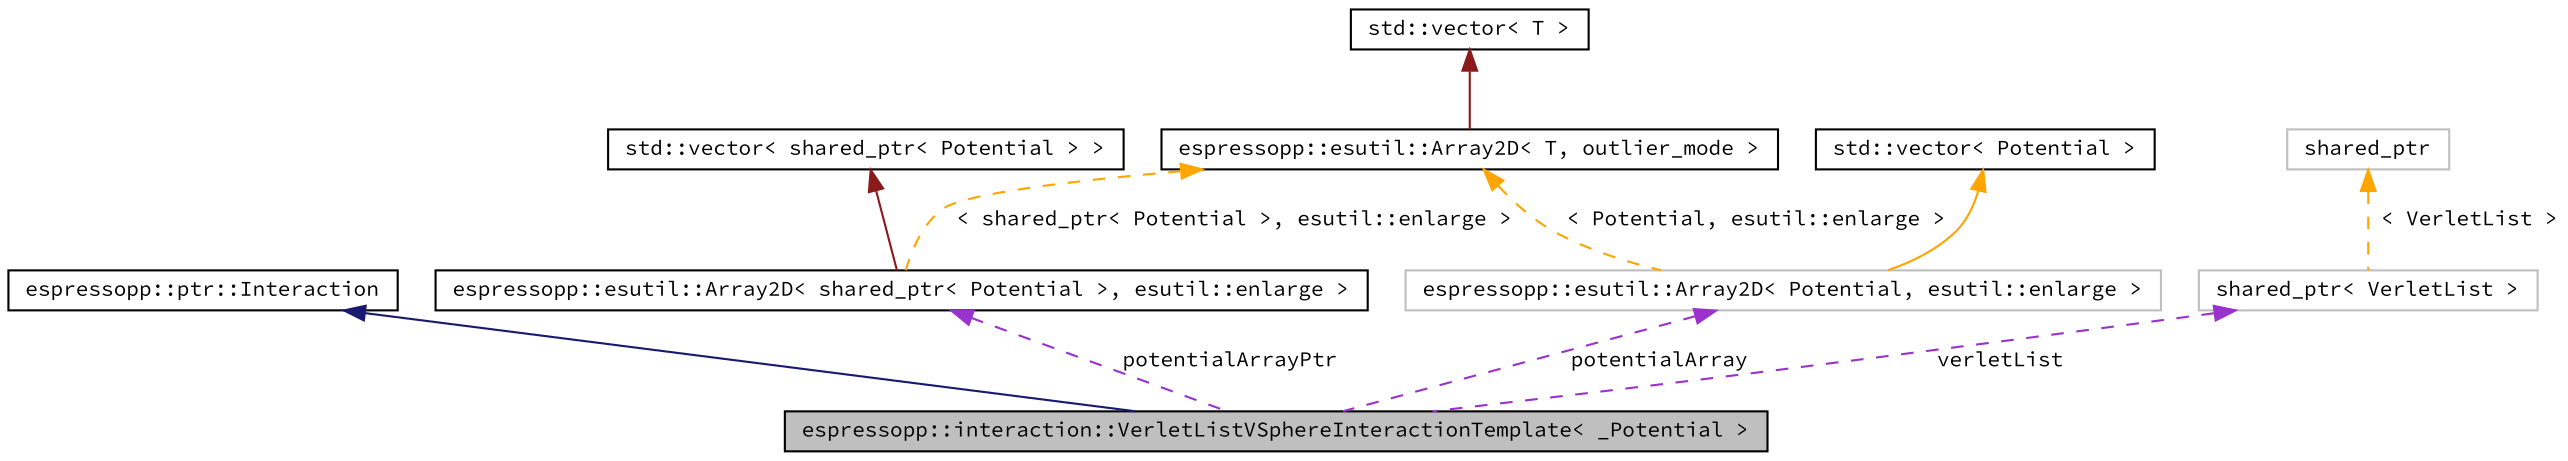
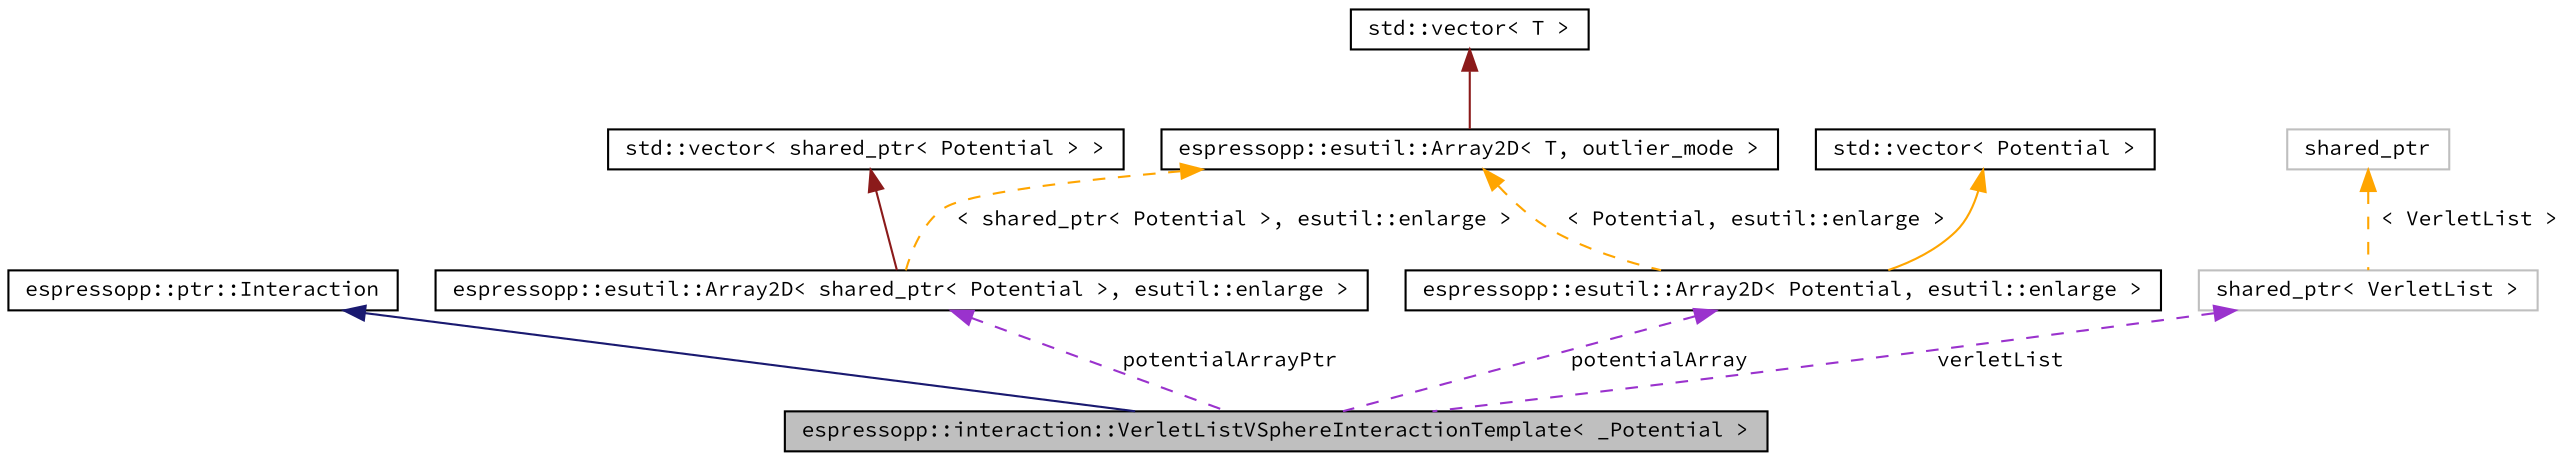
node "espressopp::esutil::Array2D< Potential, esutil::enlarge >": color grey75 -> black
